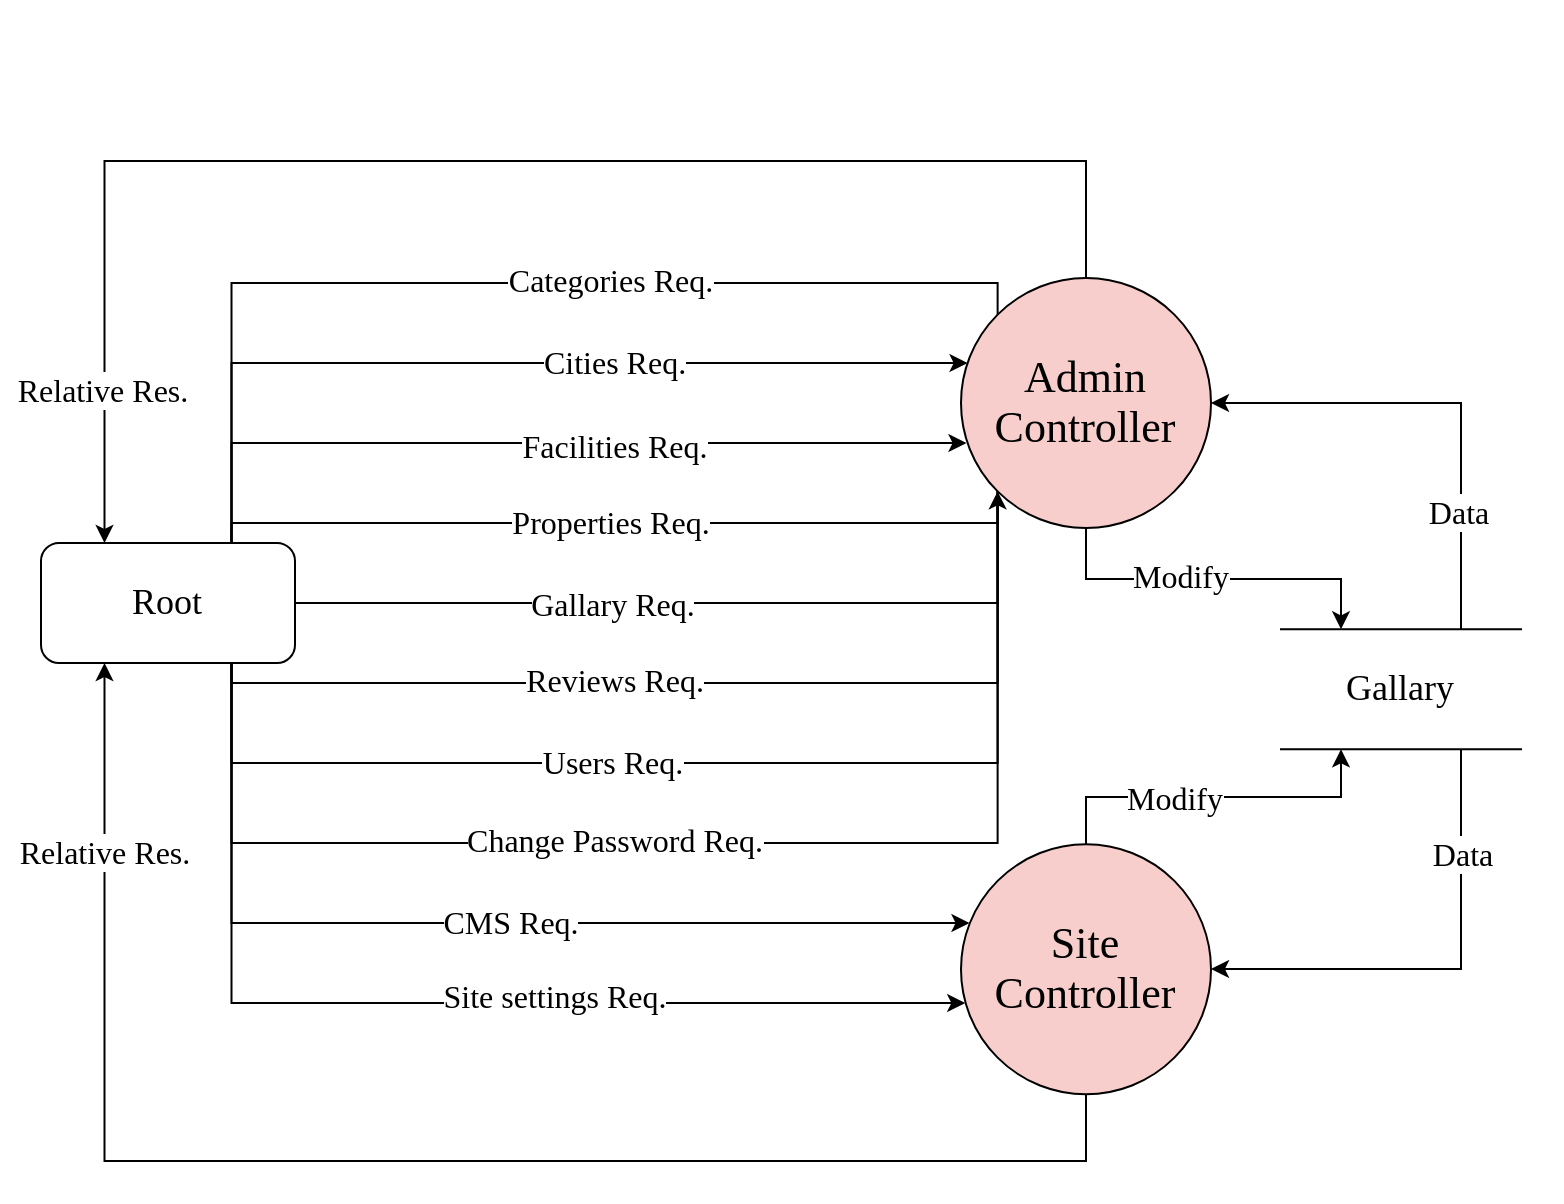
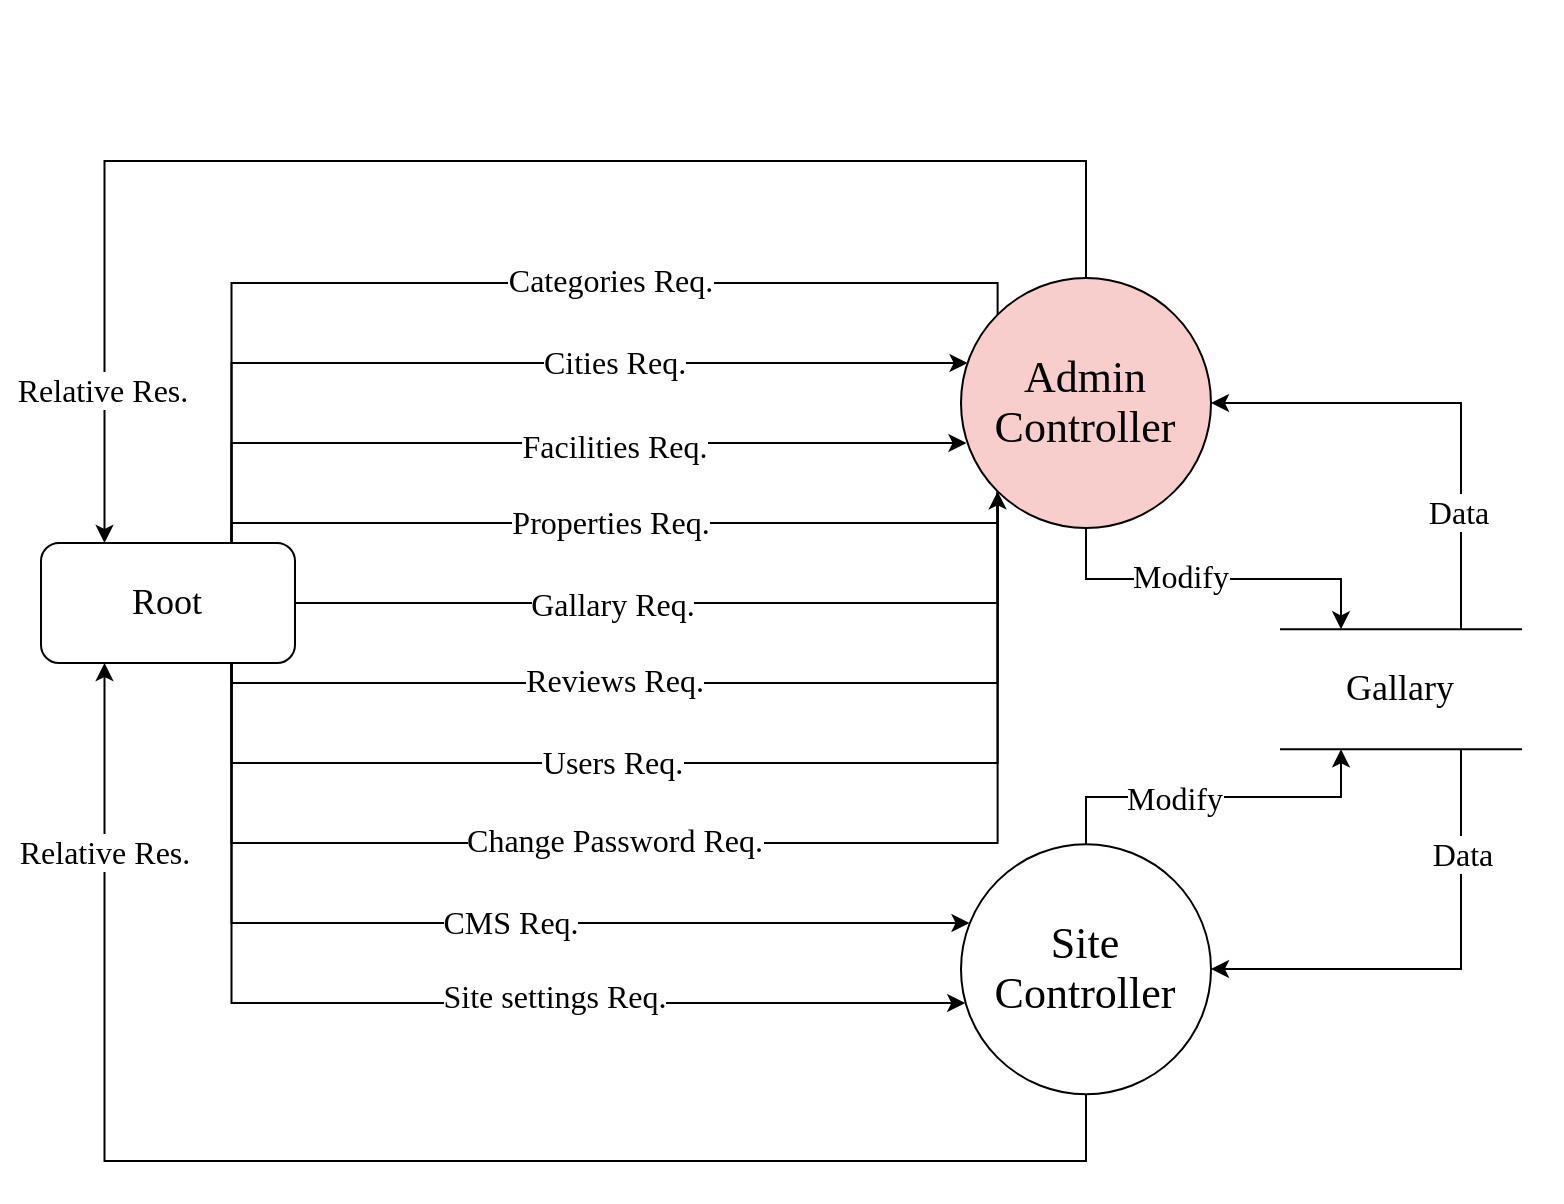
node "Site Controller": fillcolor #f8cecc -> #ffffff
